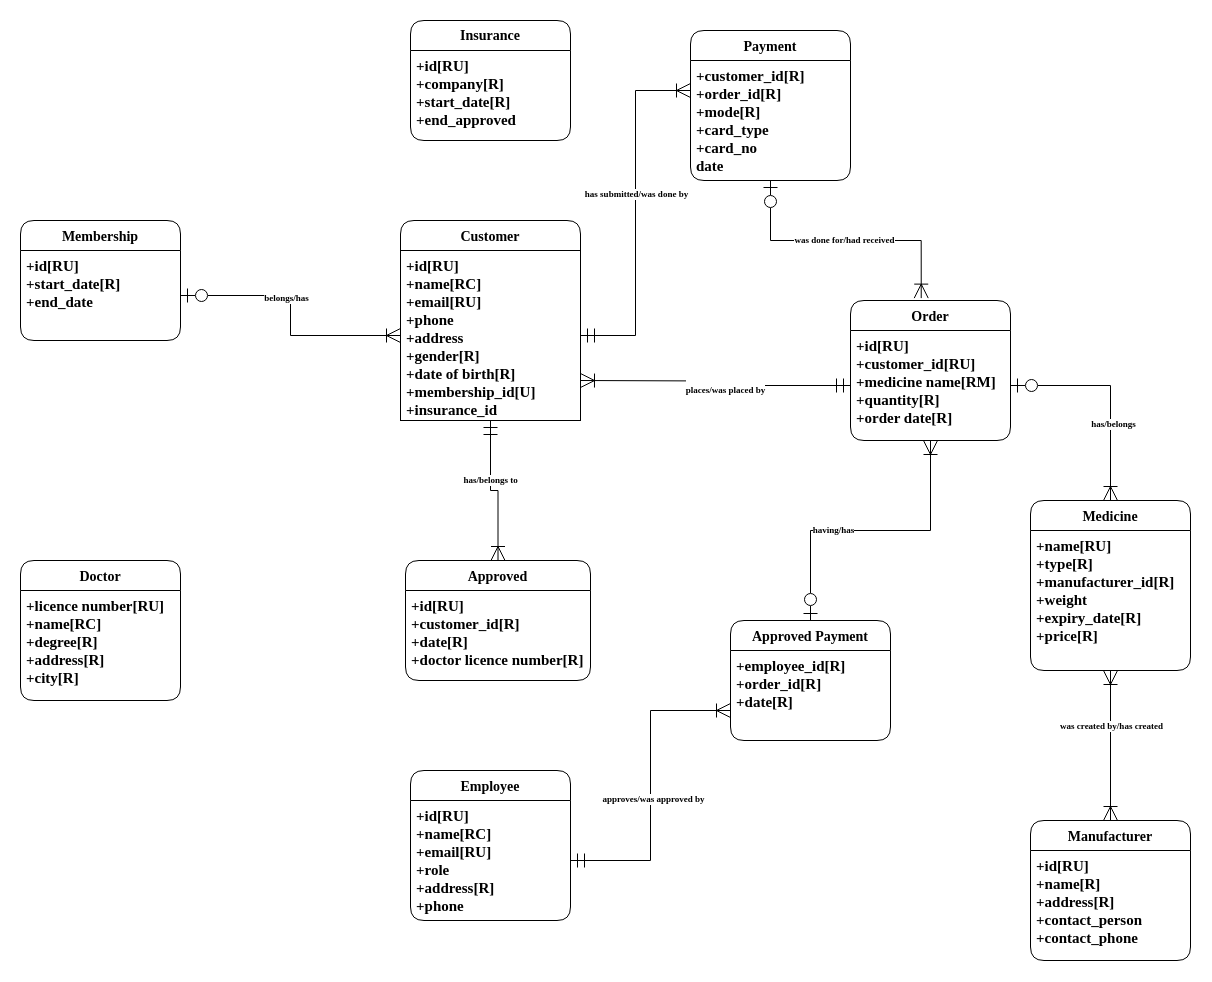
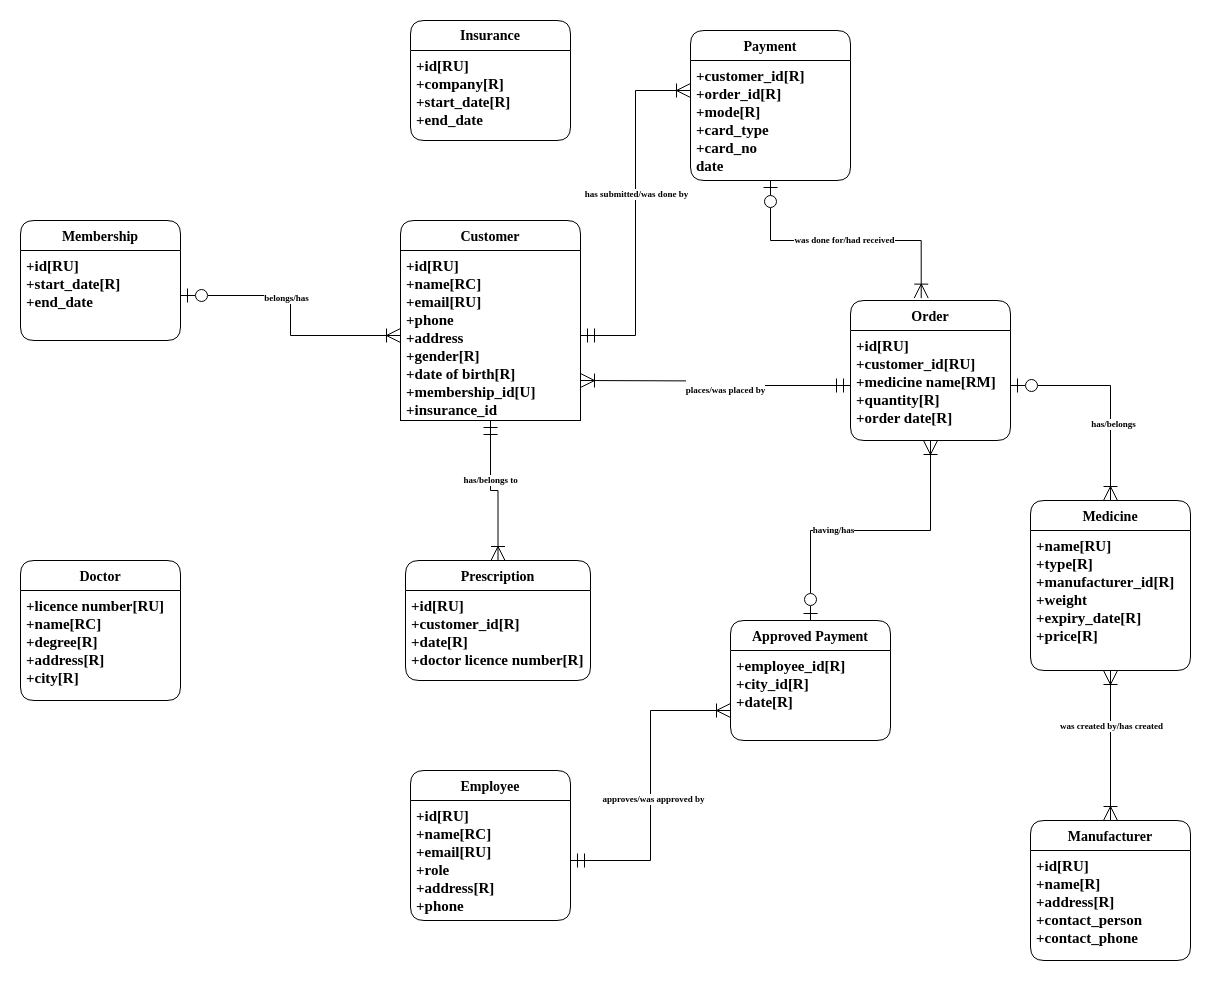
node "+id[RU] +company[R] +start_date[R] +end_approved": label "+id[RU] +company[R] +start_date[R] +end_approved" -> "+id[RU] +company[R] +start_date[R] +end_date"
node "Approved": label "Approved" -> "Prescription"
node "+employee_id[R] +order_id[R] +date[R]": label "+employee_id[R] +order_id[R] +date[R]" -> "+employee_id[R] +city_id[R] +date[R]"
